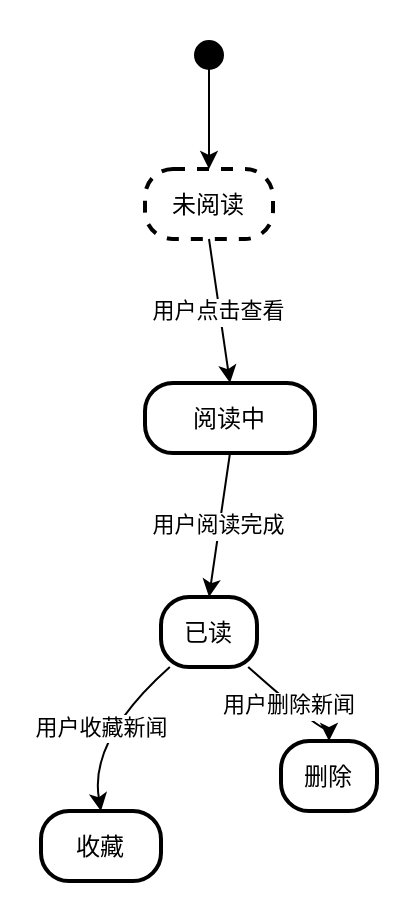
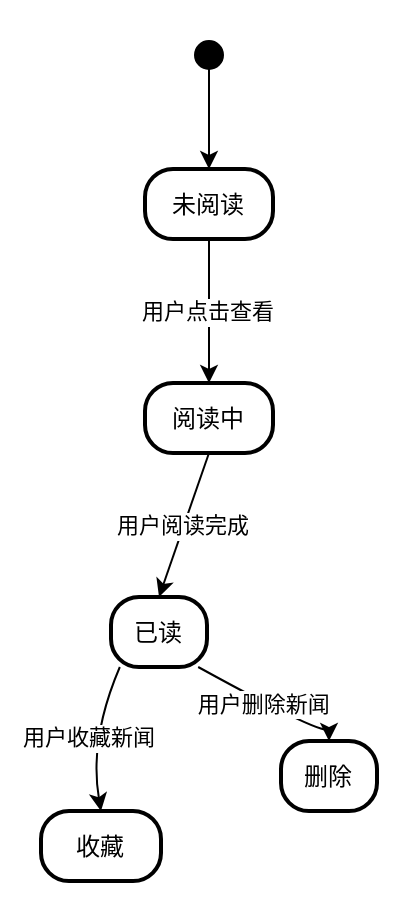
node "未阅读": style dashed -> solid
node "阅读中": size 170x70 -> 128x70
node "已读": moved (209, 632) -> (159, 632)
